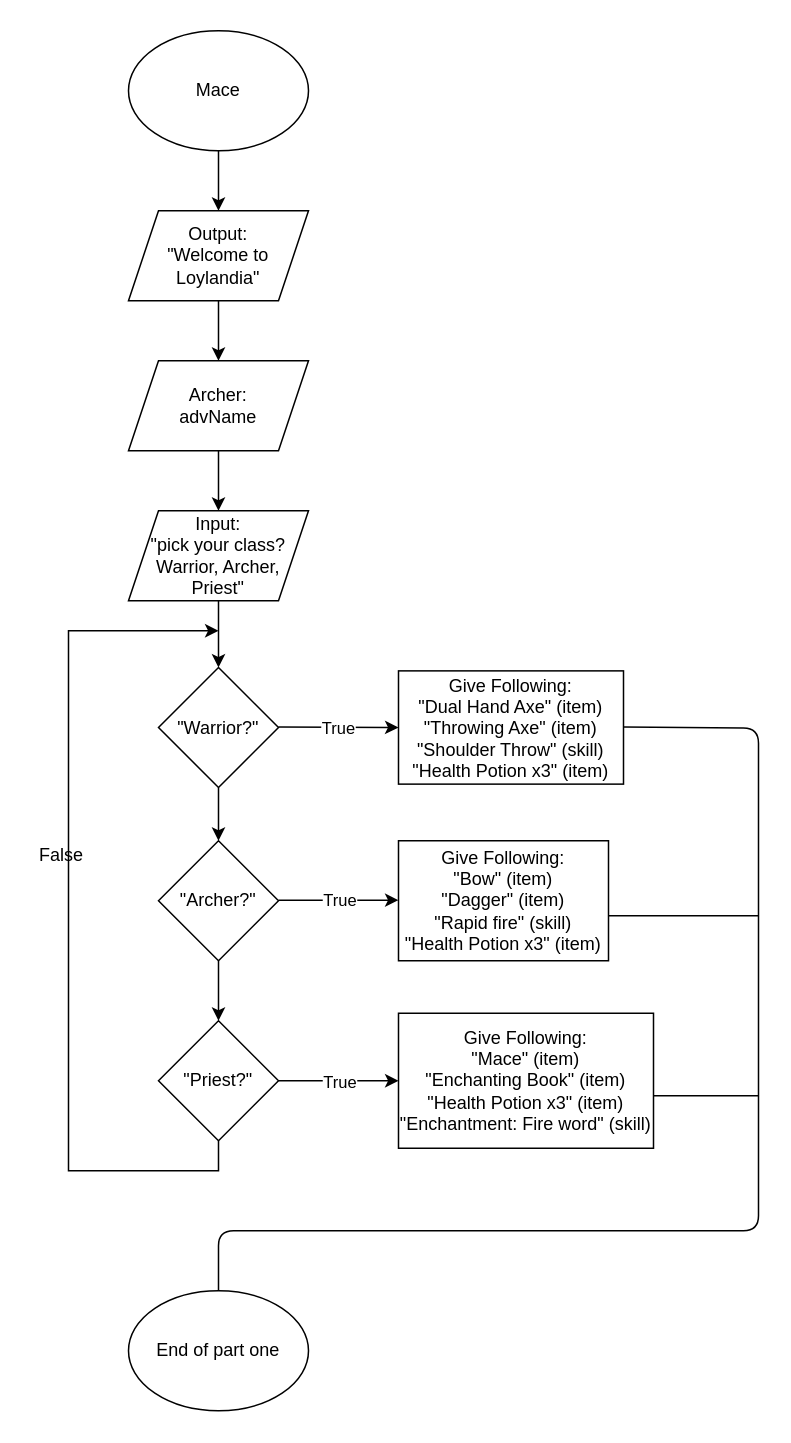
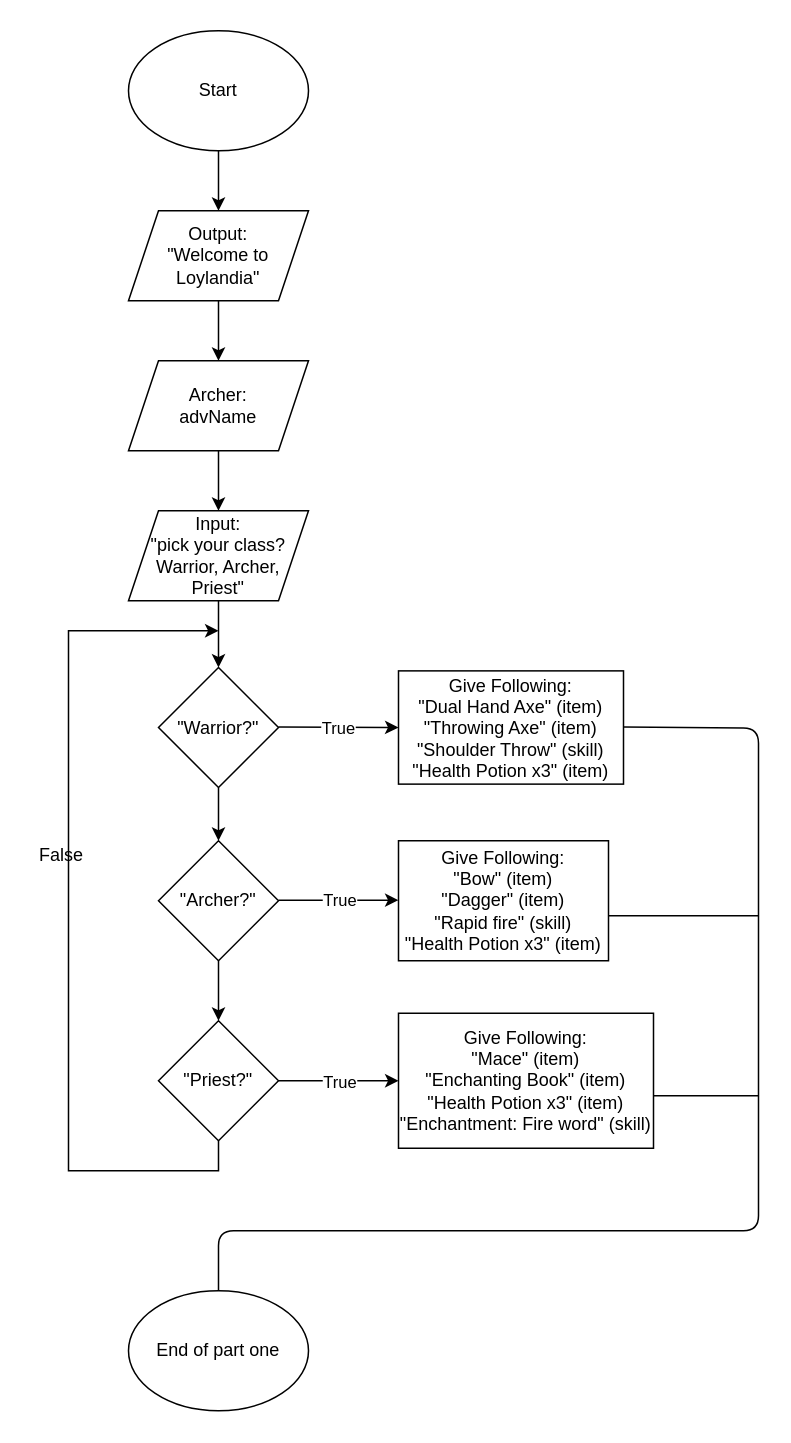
node "Mace": label "Mace" -> "Start"
